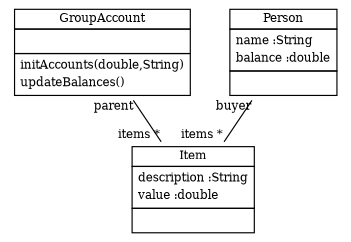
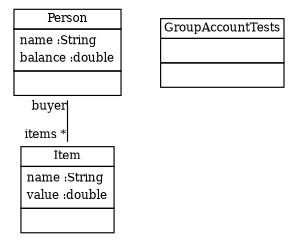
node "GroupAccount": removed
node "GroupAccountTests": added
node "Item": text "description :String" -> "name :String"
